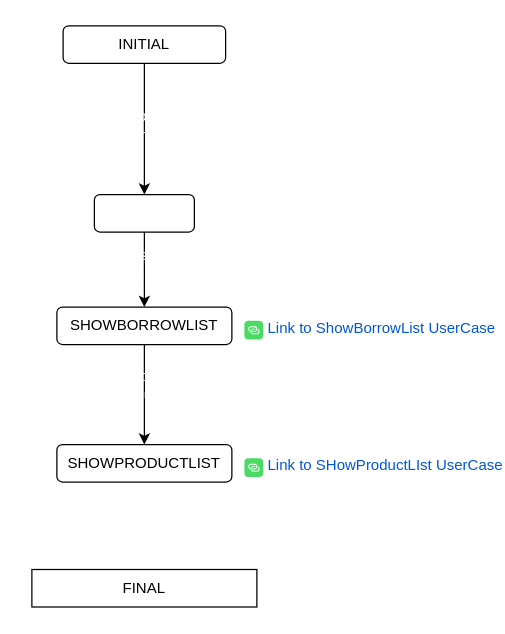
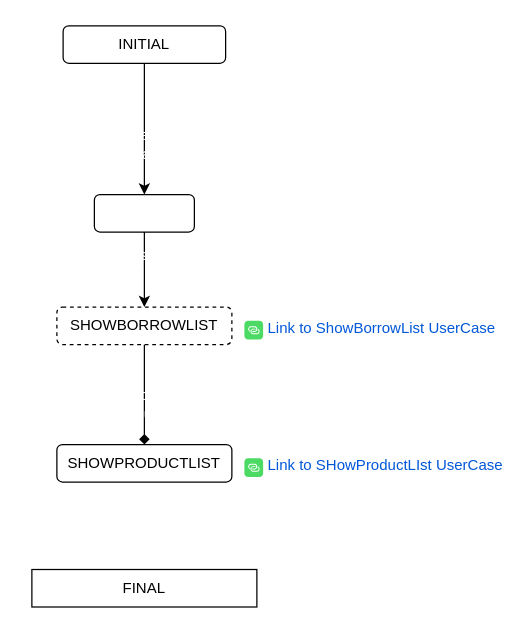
node "the system loads the user information": moved (144, 126) -> (138, 144)
node "SHOWBORROWLIST": style solid -> dashed
node "the system loads the user's product list": moved (151, 386) -> (151, 404)
edge "SHOWBORROWLIST" -> "SHOWPRODUCTLIST": arrowhead classic -> diamond
